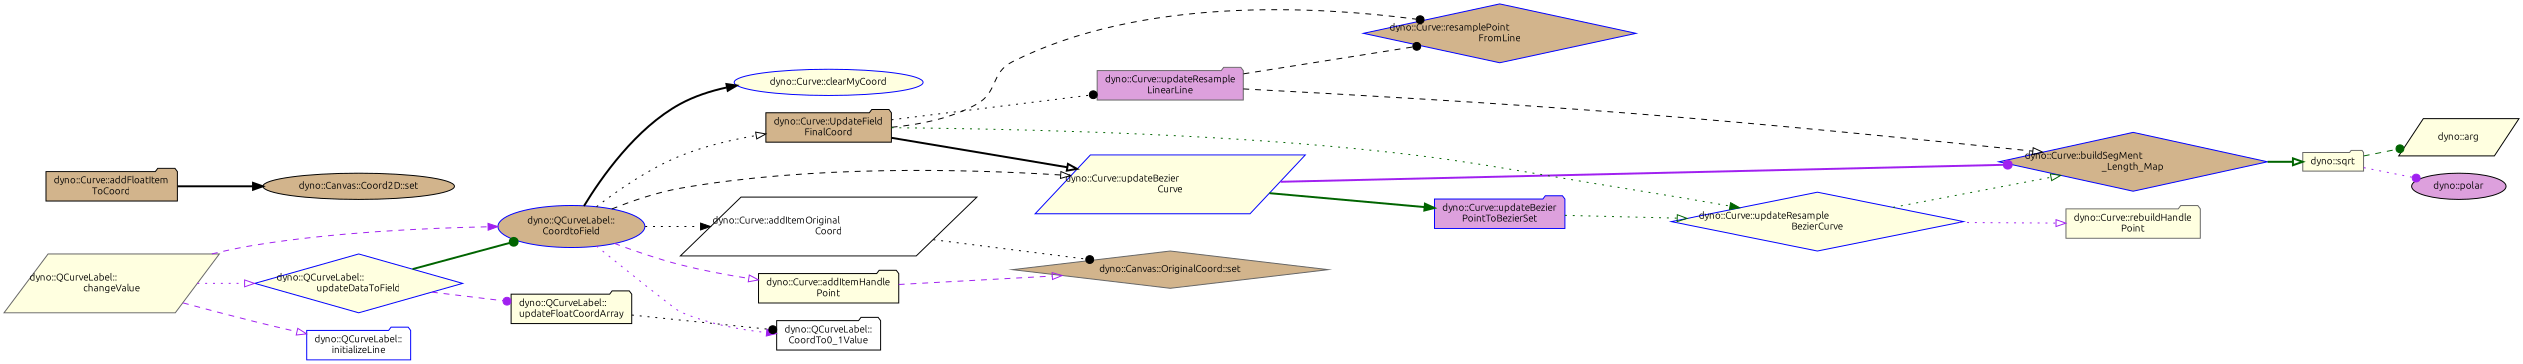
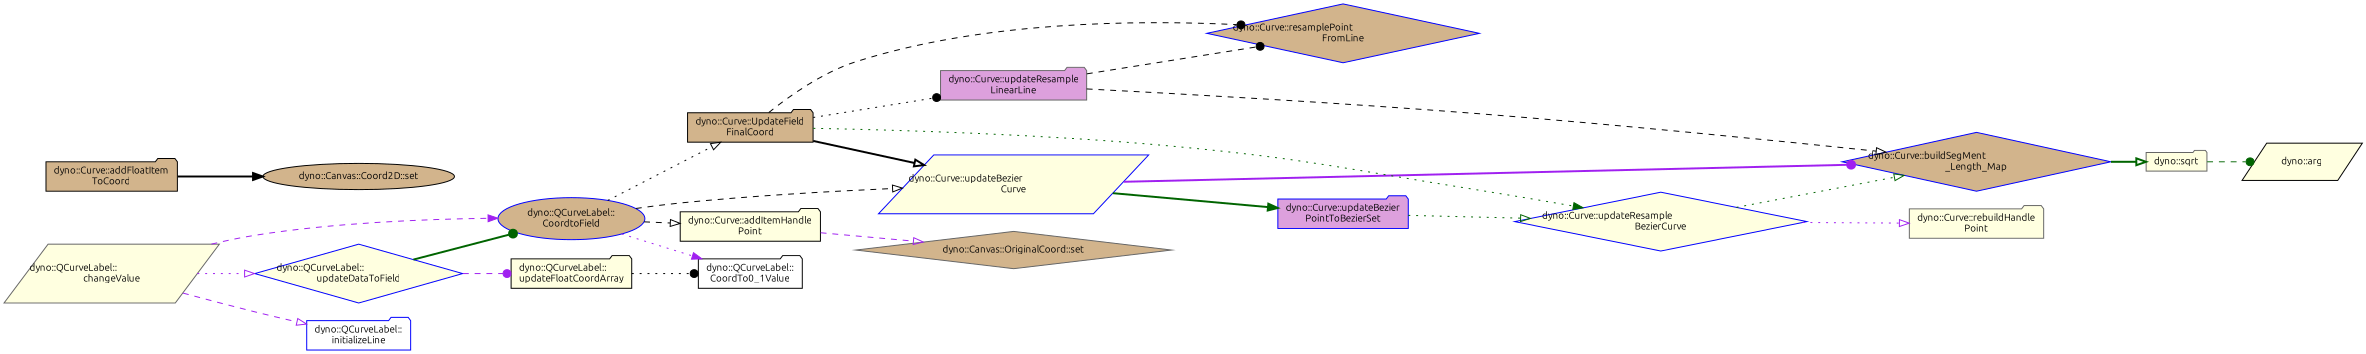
node "dyno::Curve::clearMyCoord": removed
node "dyno::polar": removed
node "dyno::Curve::addItemOriginal Coord": removed
edge "dyno::QCurveLabel:: CoordtoField" -> "dyno::Curve::addItemHandle Point": color purple -> black
